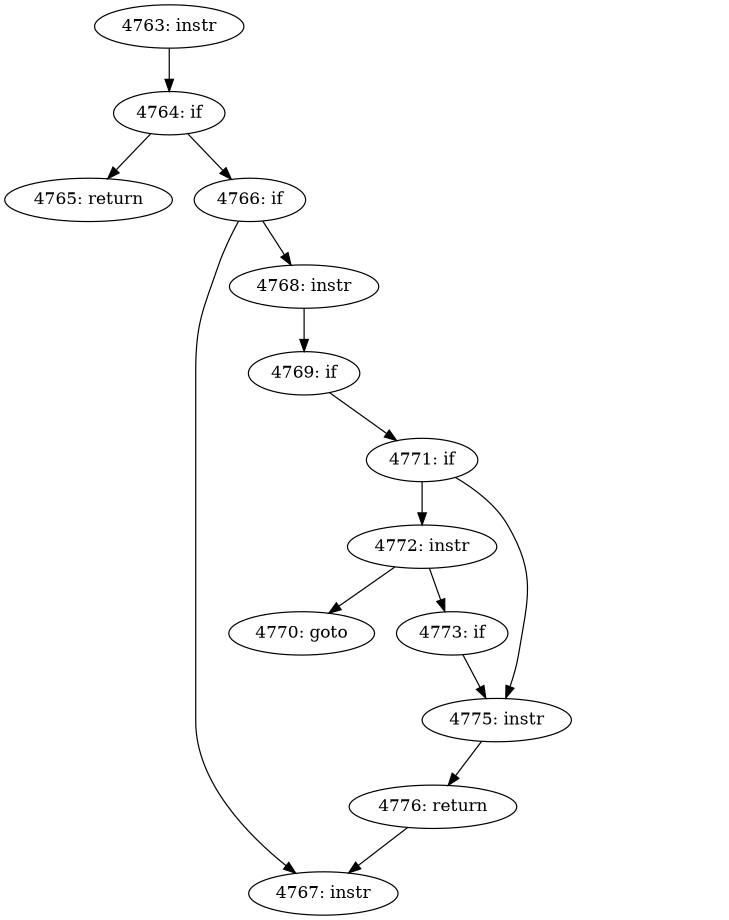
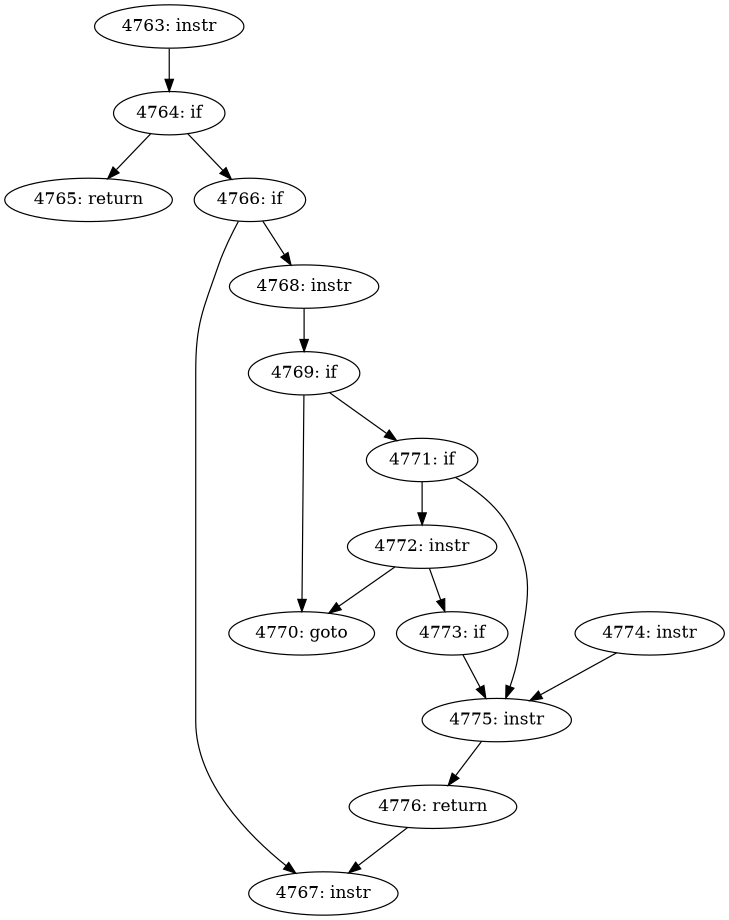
edge "4769: if" -> "4770: goto": added
node "4774: instr": added
